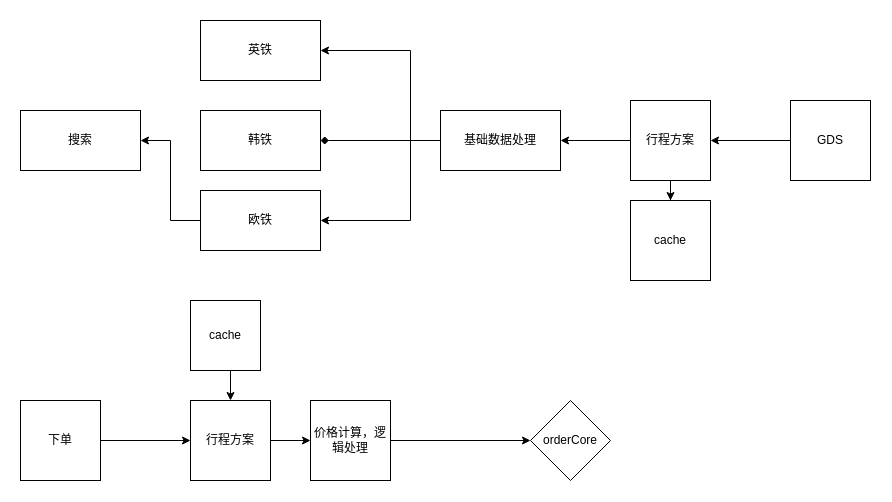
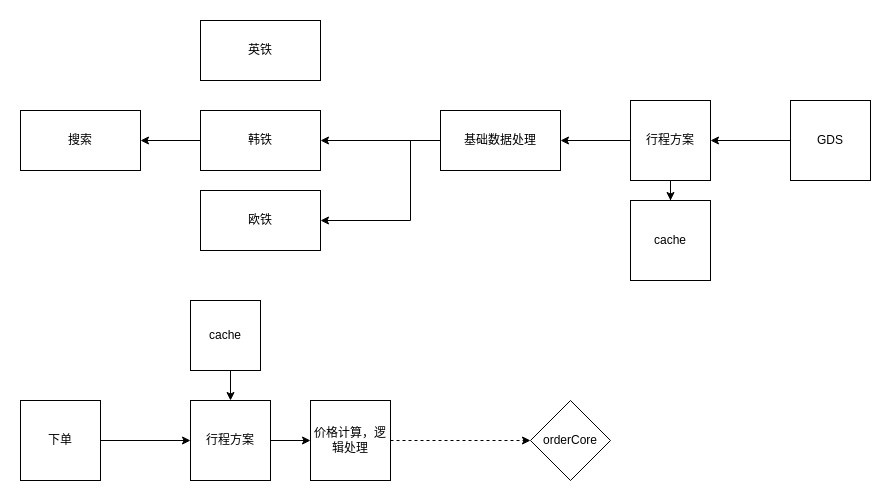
edge "基础数据处理" -> "英铁": removed
edge "韩铁" -> "搜索": added
edge "基础数据处理" -> "韩铁": arrowhead diamond -> classic
edge "欧铁" -> "搜索": removed
edge "价格计算，逻辑处理" -> "orderCore": style solid -> dashed
